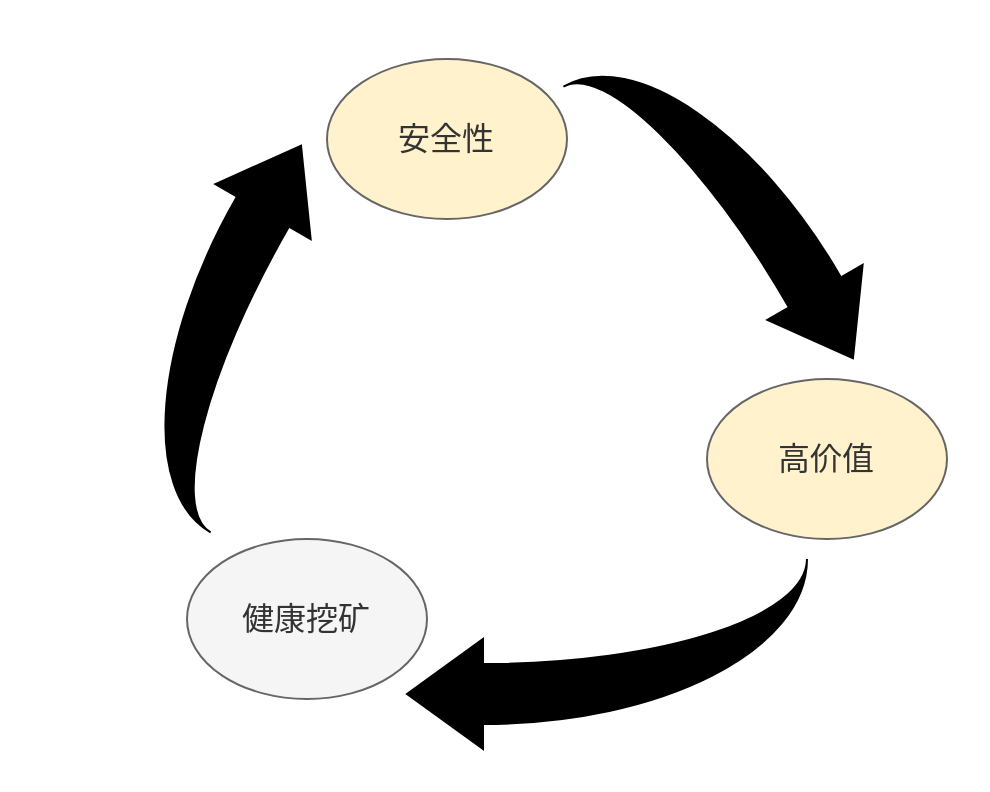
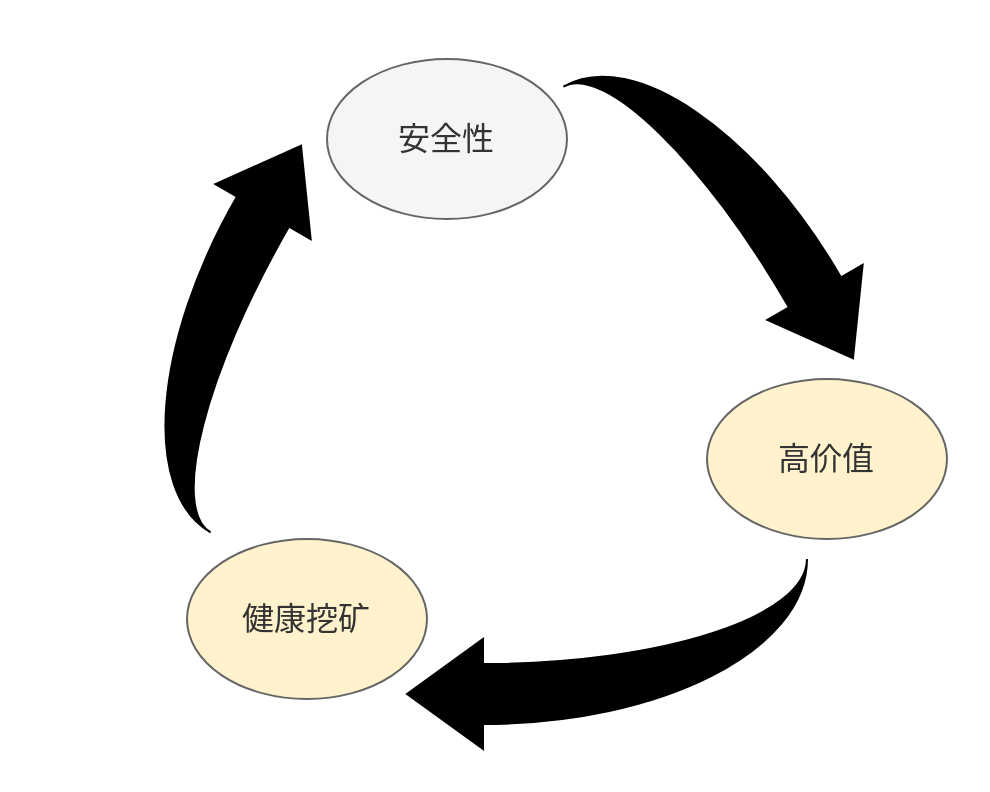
node "安全性": fillcolor #fff2cc -> #f5f5f5
node "健康挖矿": fillcolor #f5f5f5 -> #fff2cc
